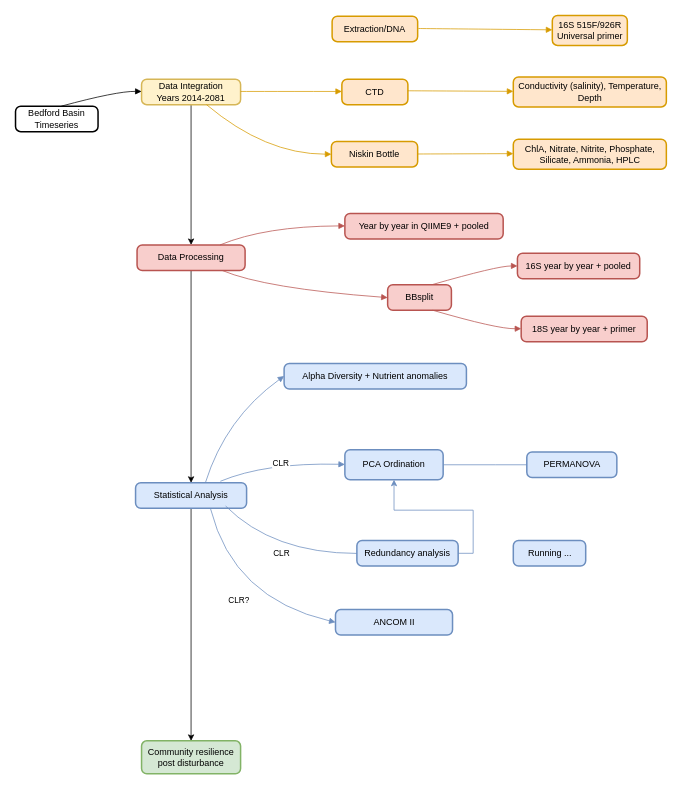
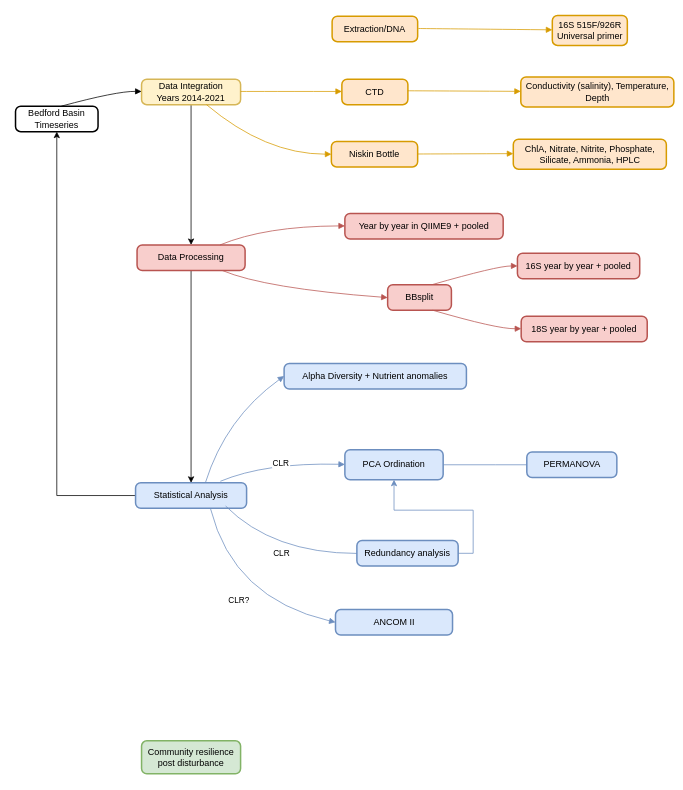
node "Data Integration Years 2014-2081": label "Data Integration Years 2014-2081" -> "Data Integration Years 2014-2021"
node "Conductivity (salinity), Temperature, Depth": moved (590, 92) -> (597, 92)
node "18S year by year + primer": label "18S year by year + primer" -> "18S year by year + pooled"
node "Running ...": removed
edge "Statistical Analysis" -> "Community resilience post disturbance": now "Statistical Analysis" -> "Bedford Basin Timeseries"
